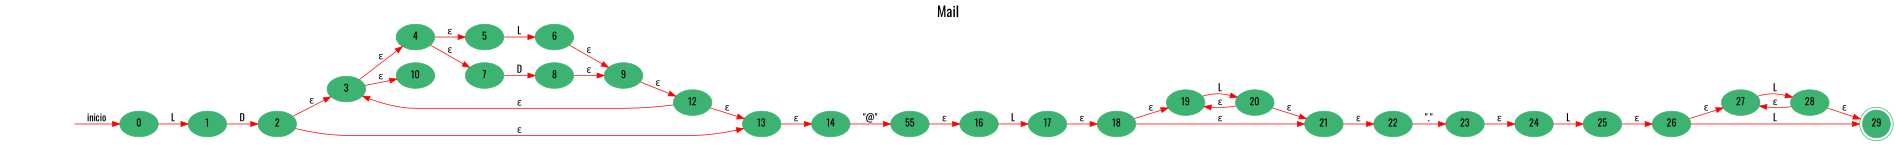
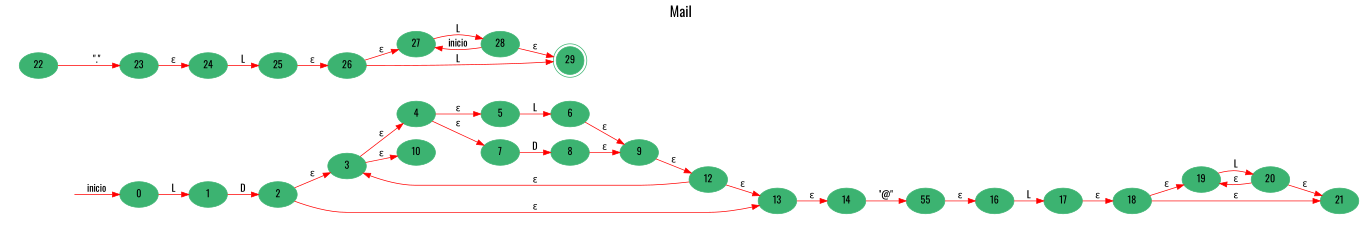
edge "28" -> "27": label "ε" -> "inicio"
edge "21" -> "22": removed, label "ε"
